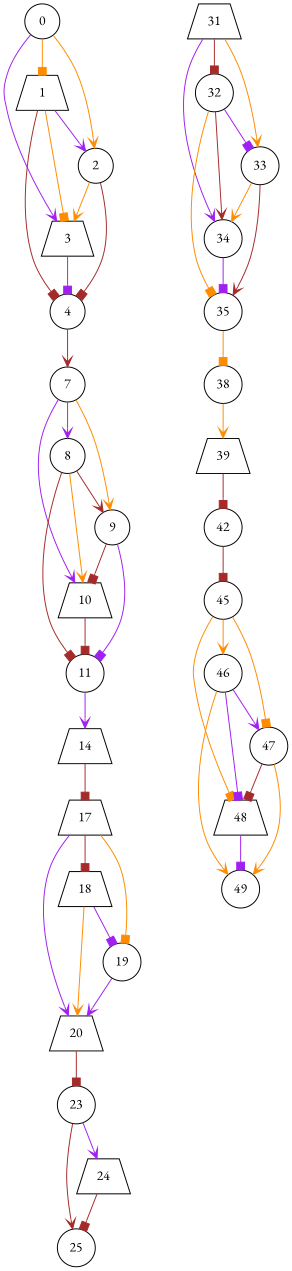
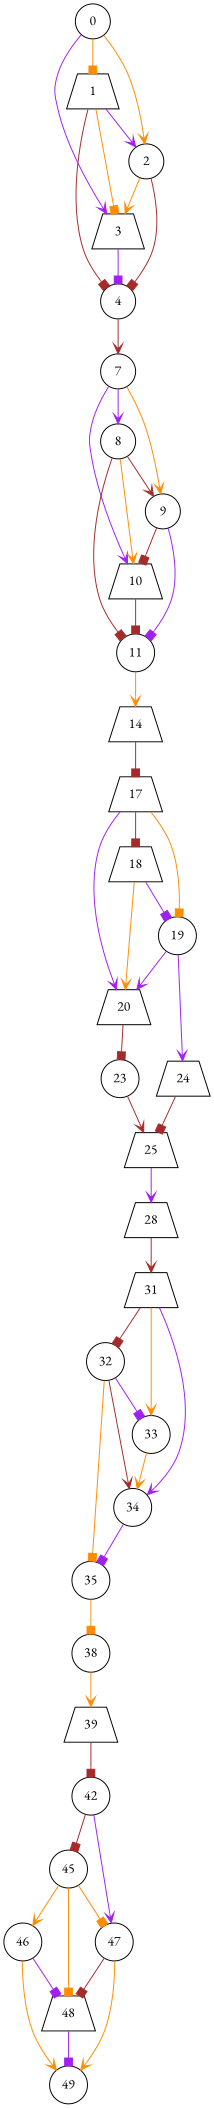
edge "33" -> "35": removed
edge "11" -> "14": color purple -> darkorange
edge "46" -> "47": now "42" -> "47"
edge "23" -> "24": now "19" -> "24"
node "28": added
node "25": shape circle -> trapezium
